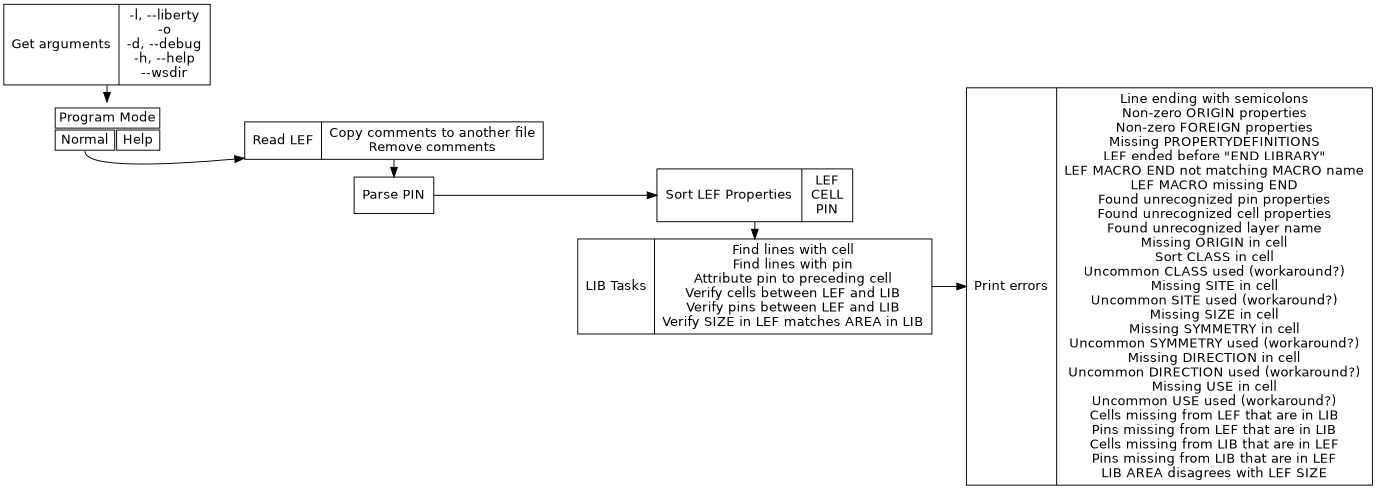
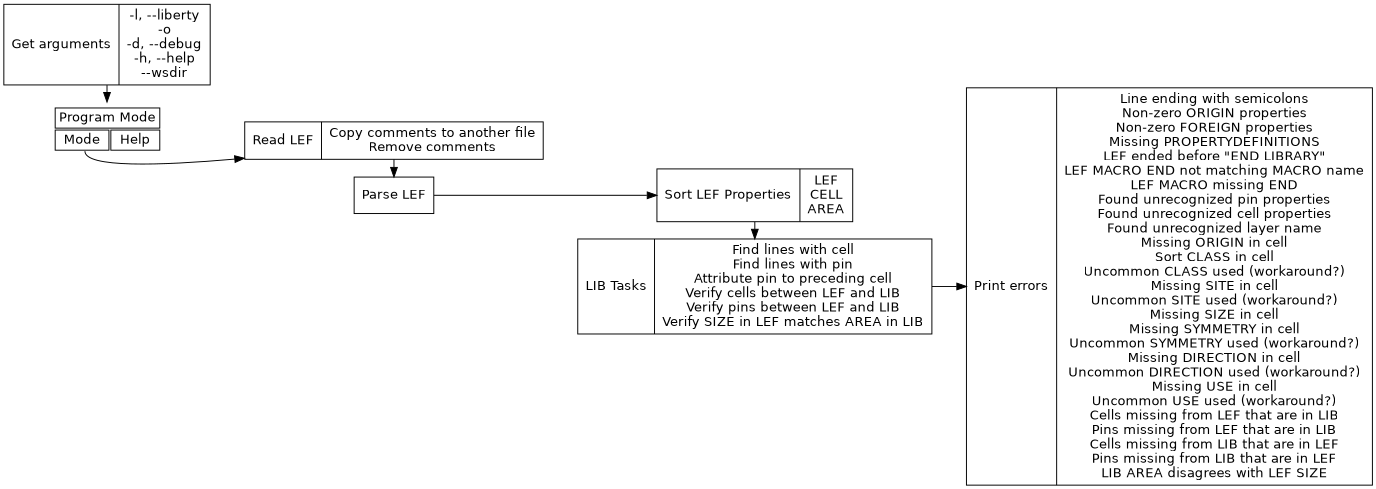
node "Program Mode": text "Normal" -> "Mode"
node "Parse PIN": label "Parse PIN" -> "Parse LEF"
node "Sort LEF Properties": text "PIN" -> "AREA"
